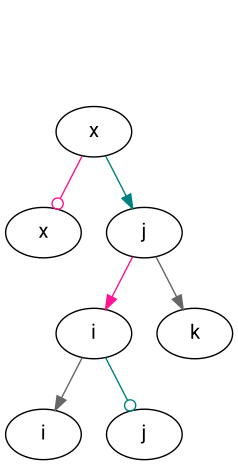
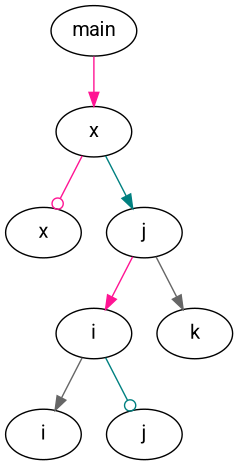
node "main": added
